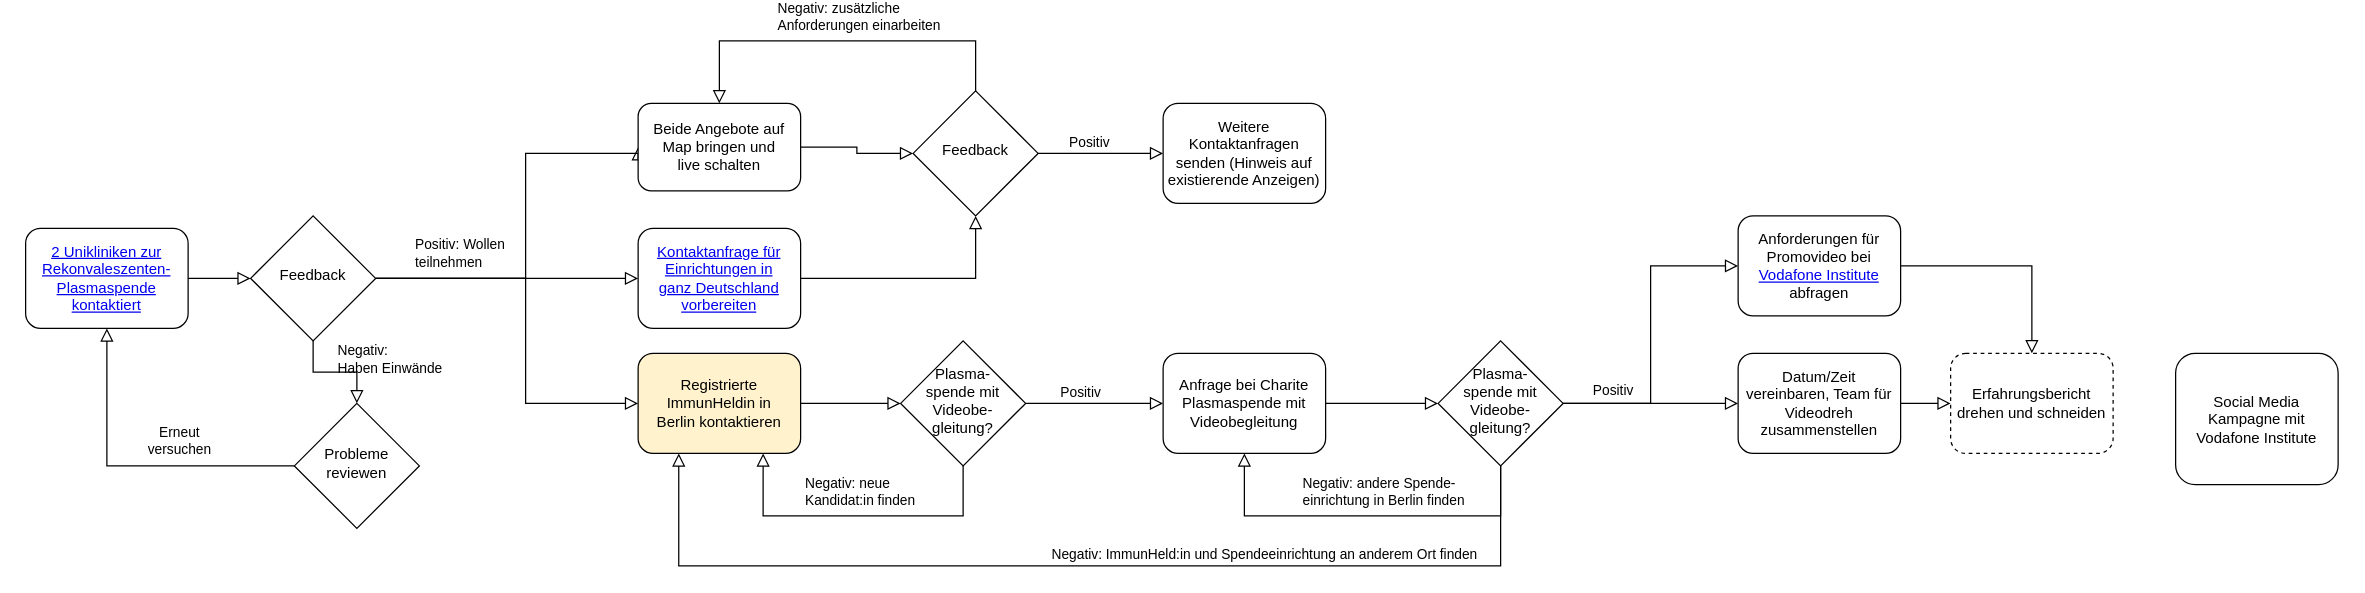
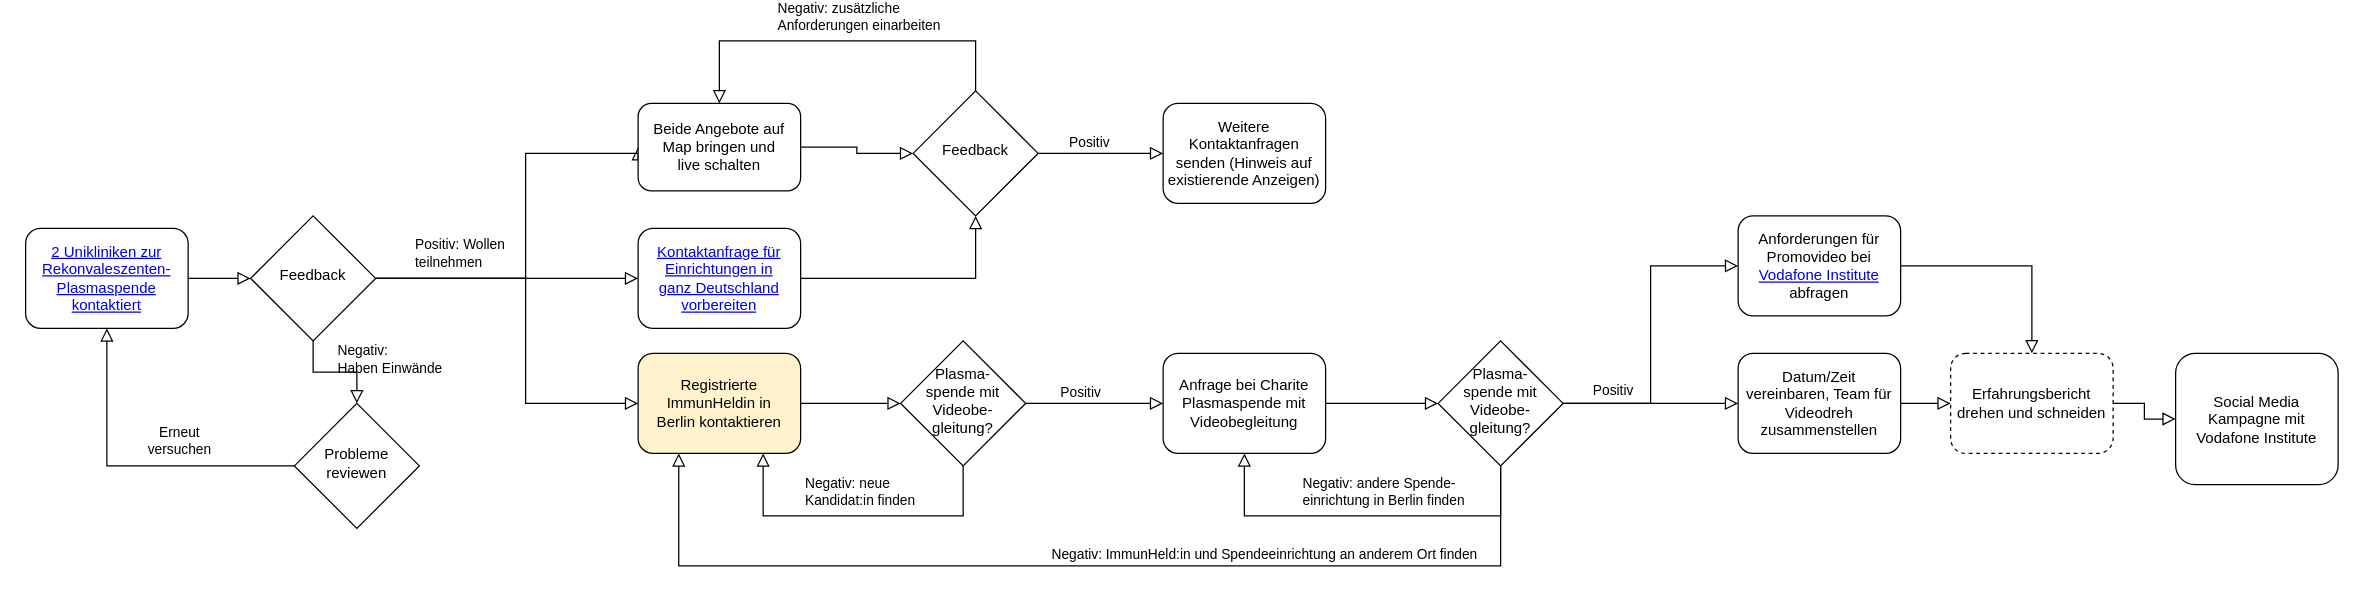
edge "Erfahrungsbericht drehen und schneiden" -> "Social Media Kampagne mit Vodafone Institute": added
